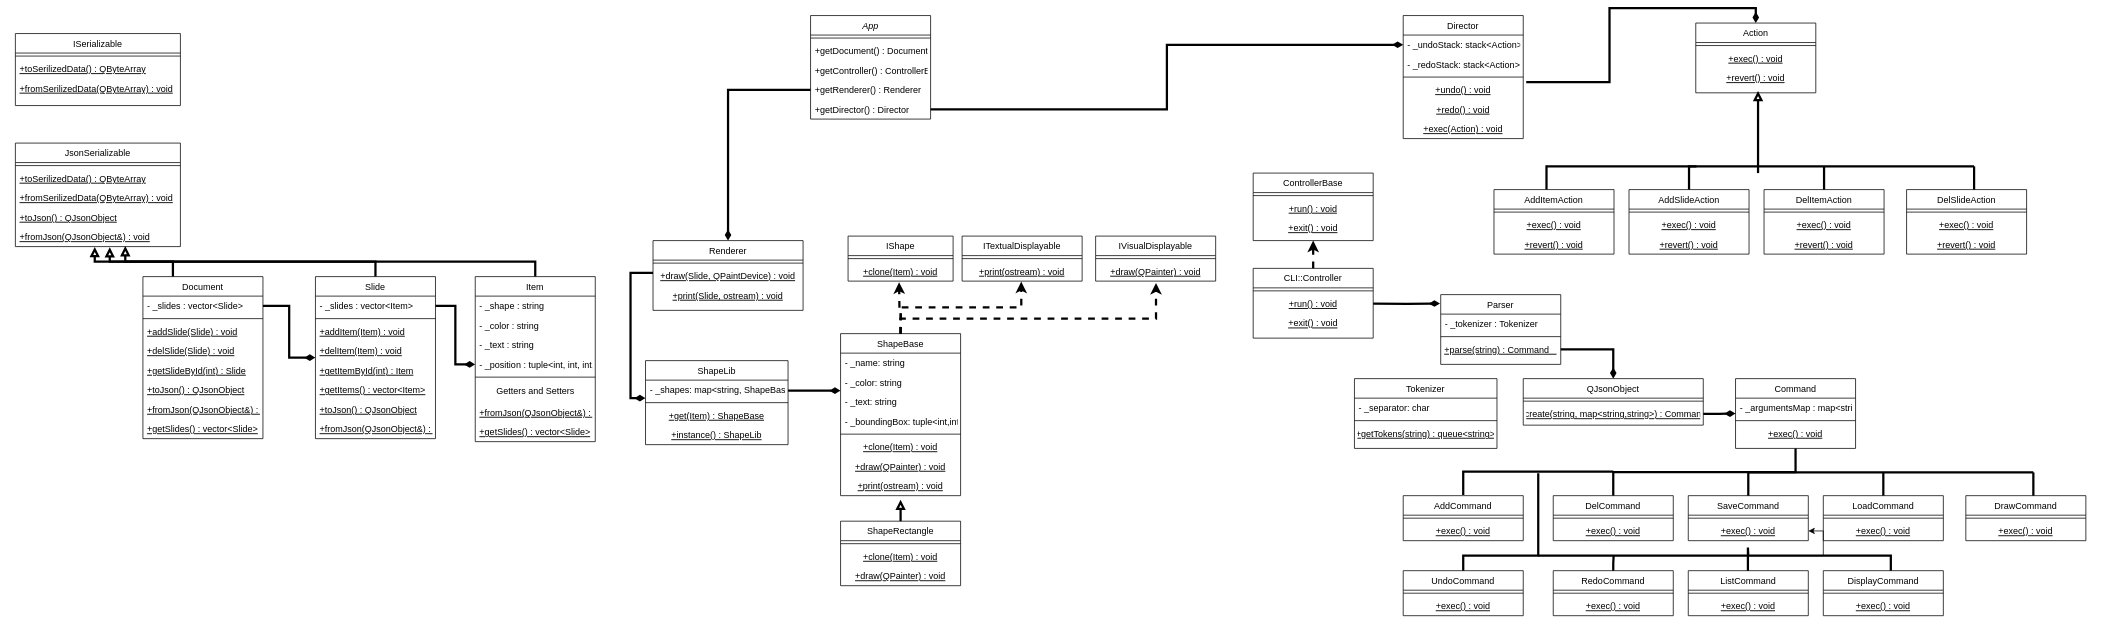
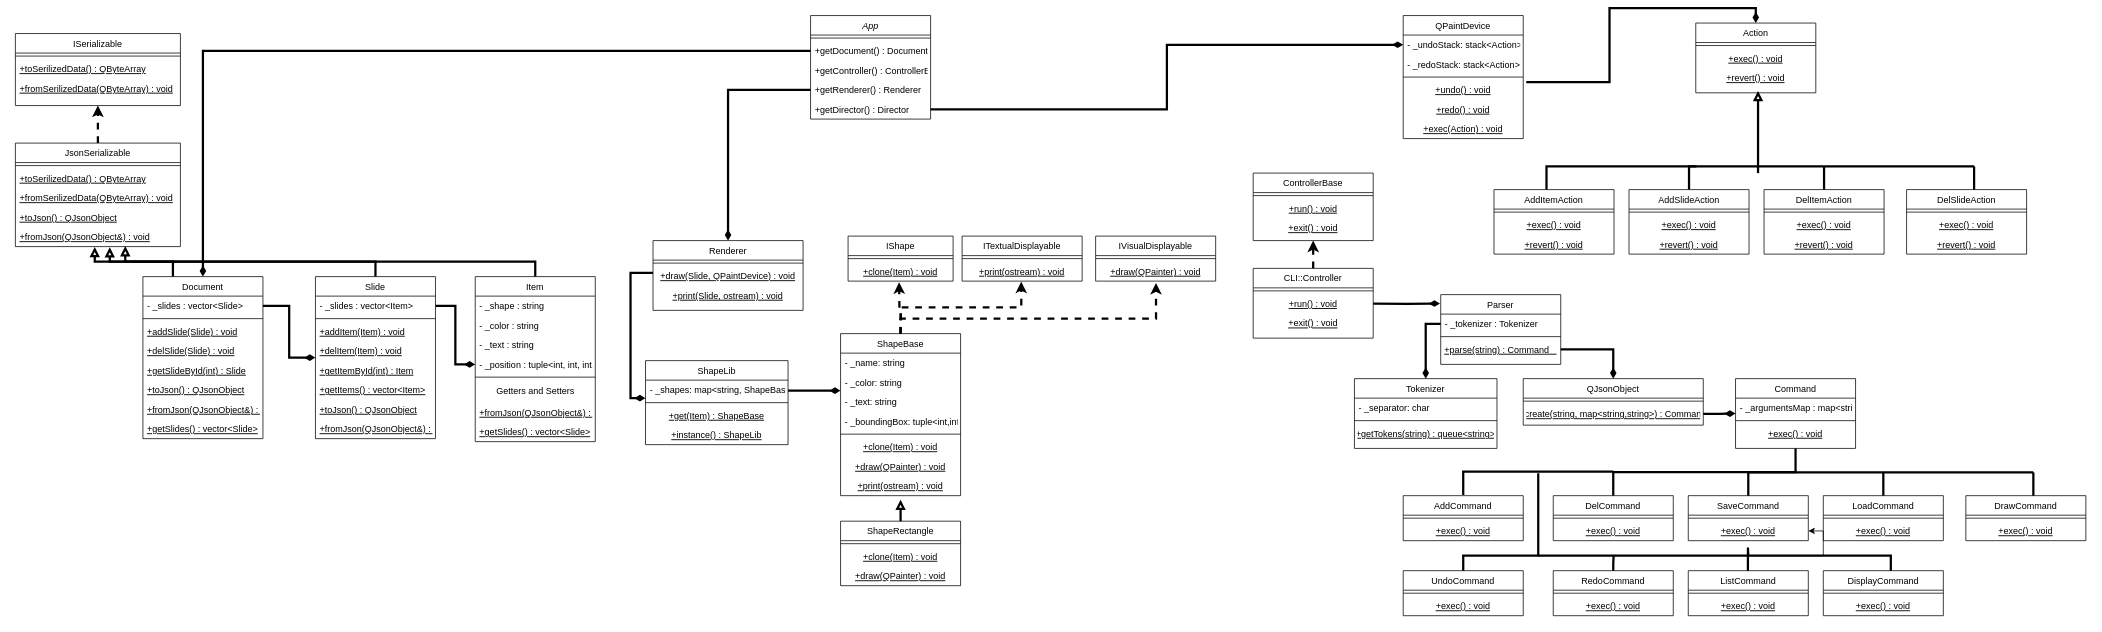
node "Director": label "Director" -> "QPaintDevice"
edge "+getDocument() : Document" -> "Document": added
edge "JsonSerializable" -> "ISerializable": added
edge "- _tokenizer : Tokenizer" -> "Tokenizer": added
